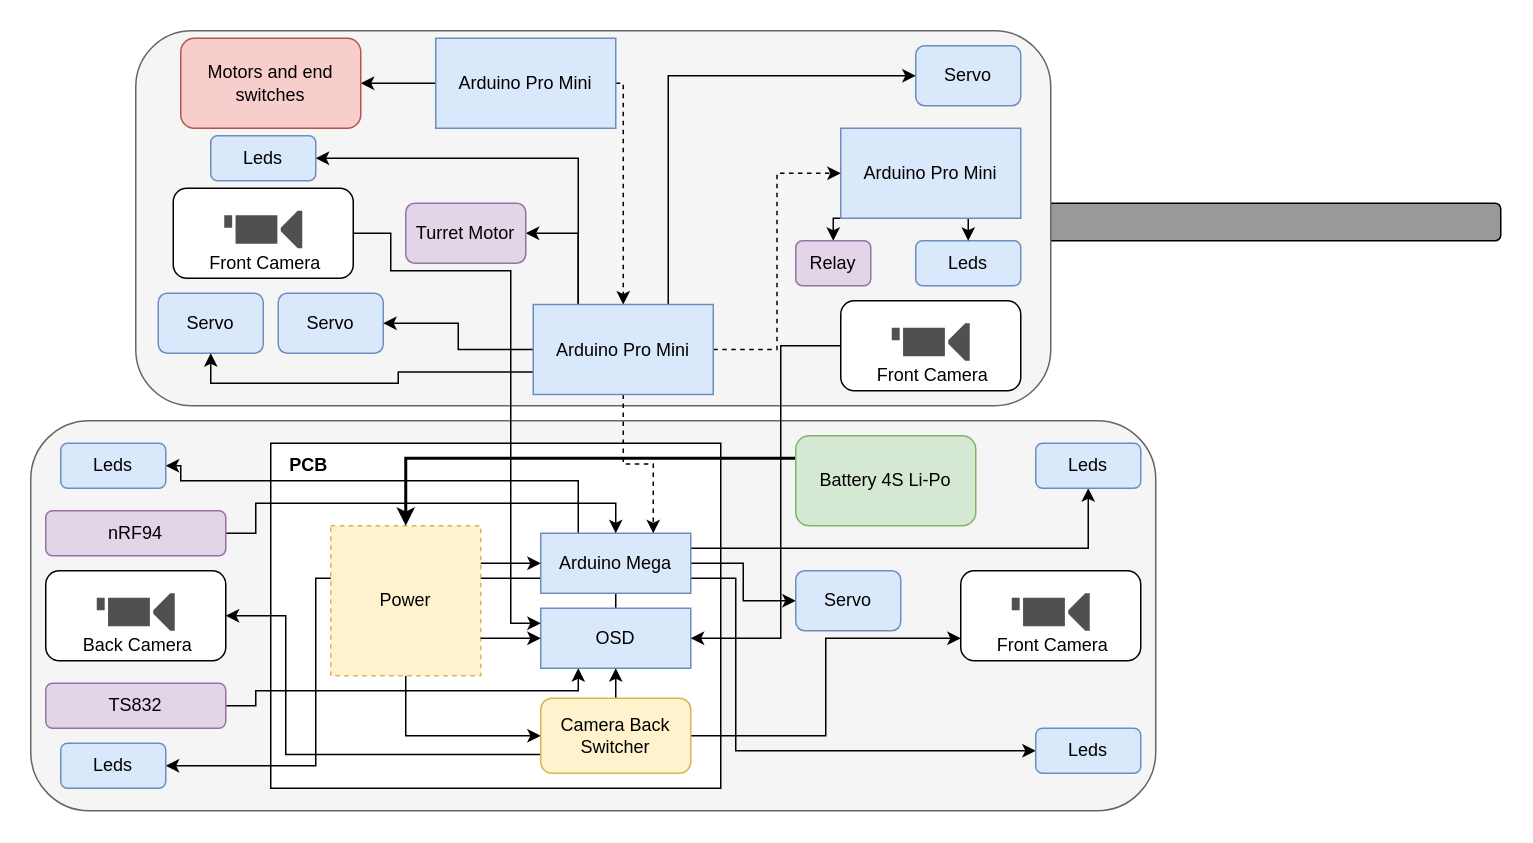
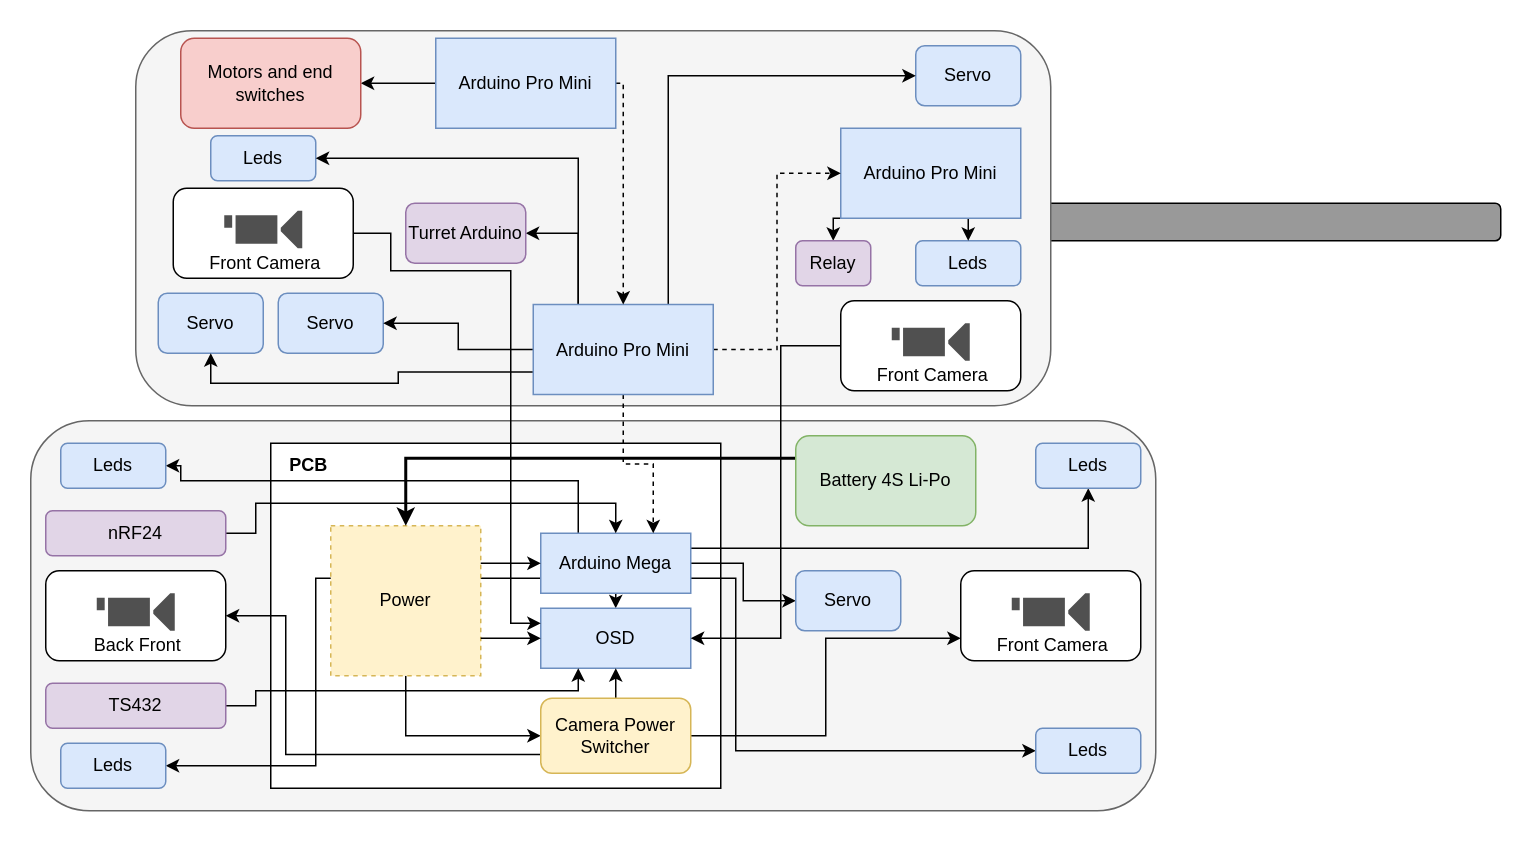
node "Turret Motor": label "Turret Motor" -> "Turret Arduino"
node "nRF94": label "nRF94" -> "nRF24"
edge "Arduino Mega" -- "OSD": arrowhead none -> classic
node "Back Camera": label "Back Camera" -> "Back Front"
node "TS832": label "TS832" -> "TS432"
node "Camera Back Switcher": label "Camera Back Switcher" -> "Camera Power Switcher"
